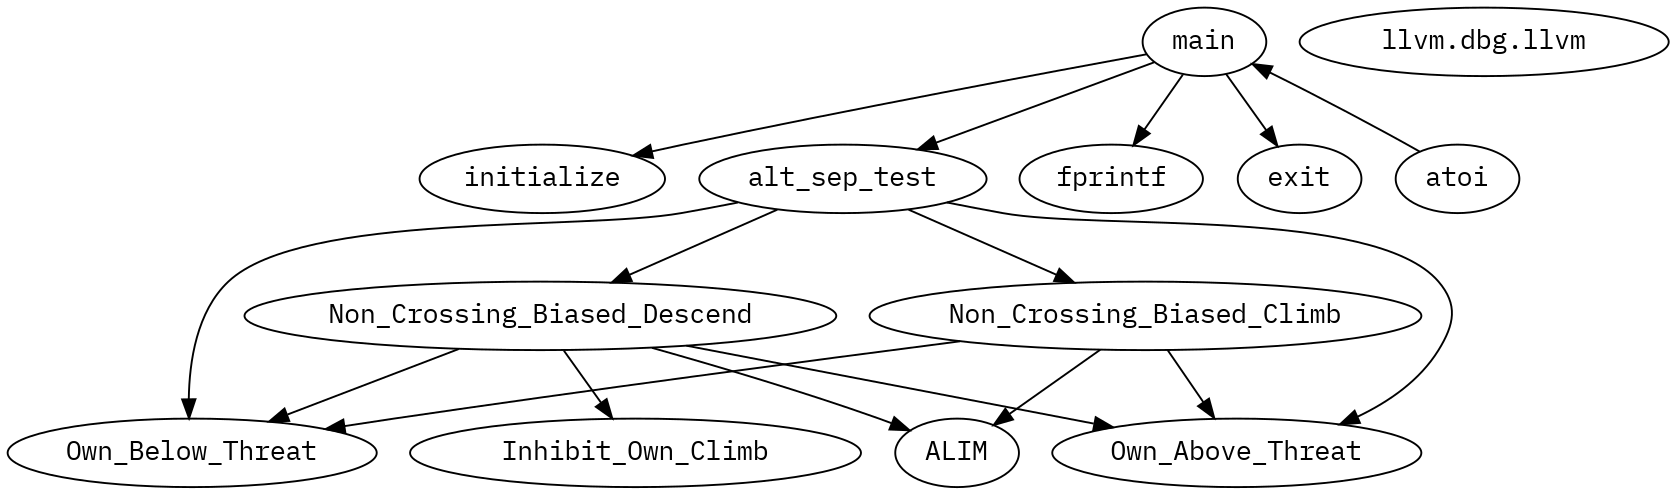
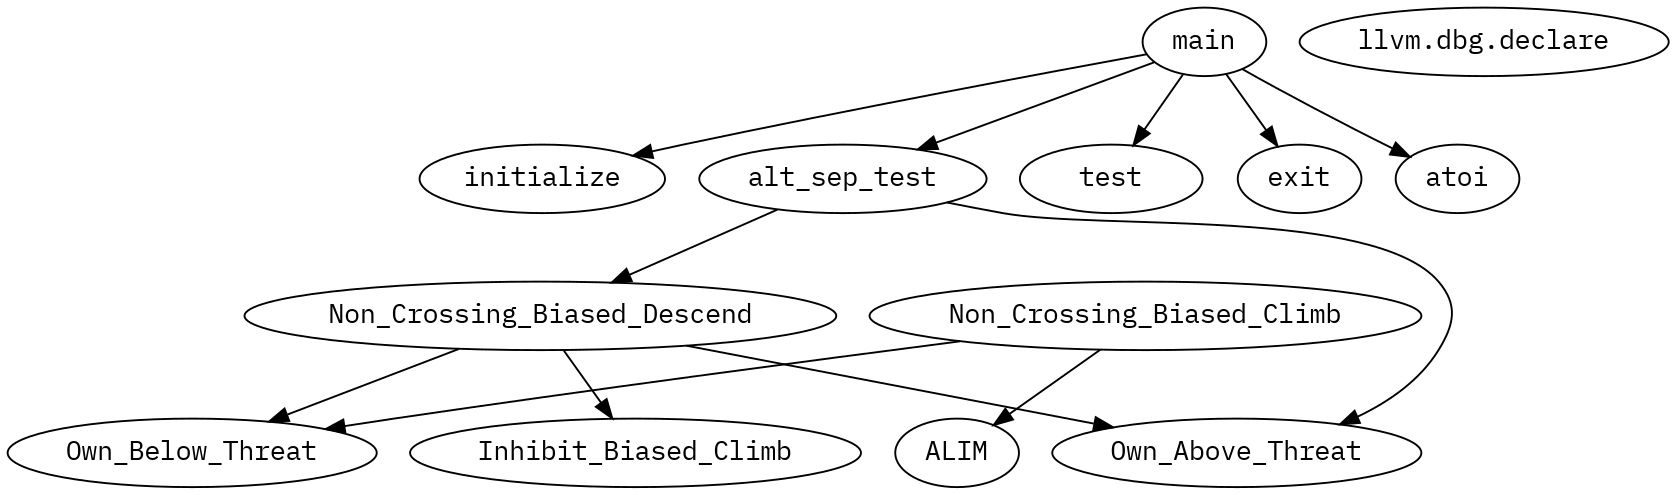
node "llvm.dbg.llvm": label "llvm.dbg.llvm" -> "llvm.dbg.declare"
edge "atoi" -> "main": reversed
node "fprintf": label "fprintf" -> "test"
edge "alt_sep_test" -> "Own_Below_Threat": removed
edge "alt_sep_test" -> "Non_Crossing_Biased_Climb": removed
edge "Non_Crossing_Biased_Climb" -> "Own_Above_Threat": removed
edge "Non_Crossing_Biased_Descend" -> "ALIM": removed
node "Inhibit_Own_Climb": label "Inhibit_Own_Climb" -> "Inhibit_Biased_Climb"
